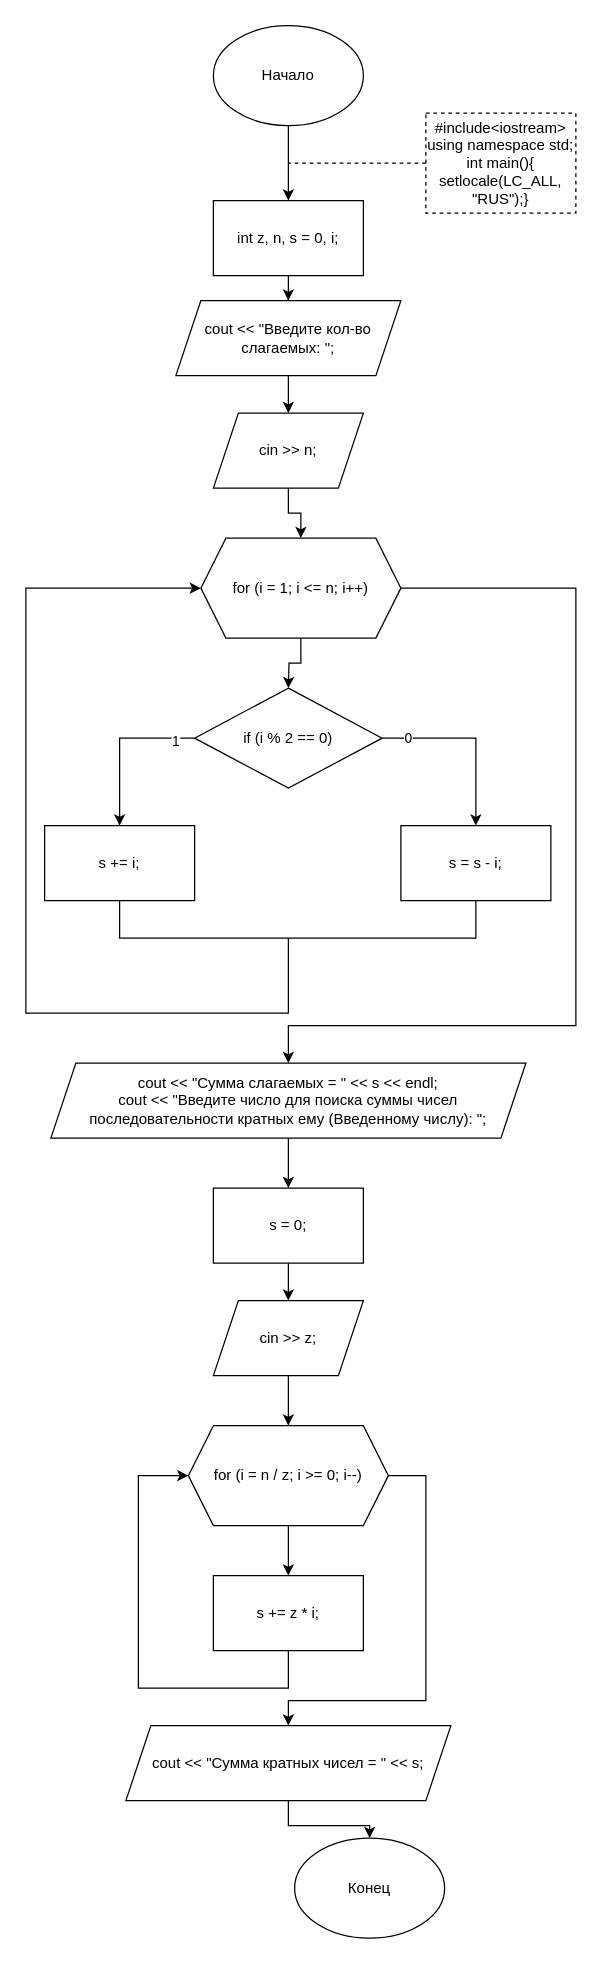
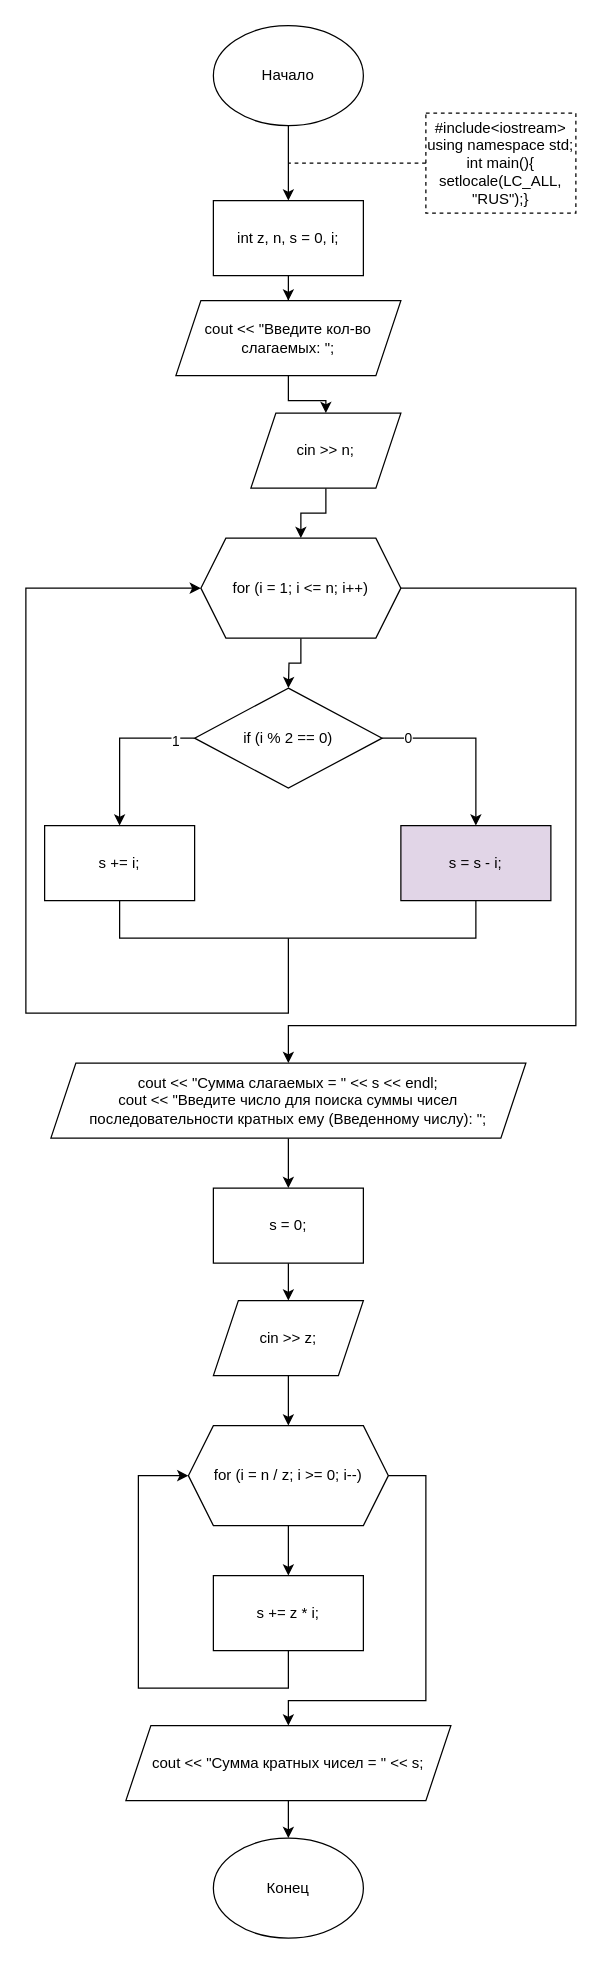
node "cin >> n;": moved (288, 451) -> (326, 451)
node "s = s - i;": fillcolor #ffffff -> #e1d5e7
node "Конец": moved (369, 1888) -> (288, 1888)
